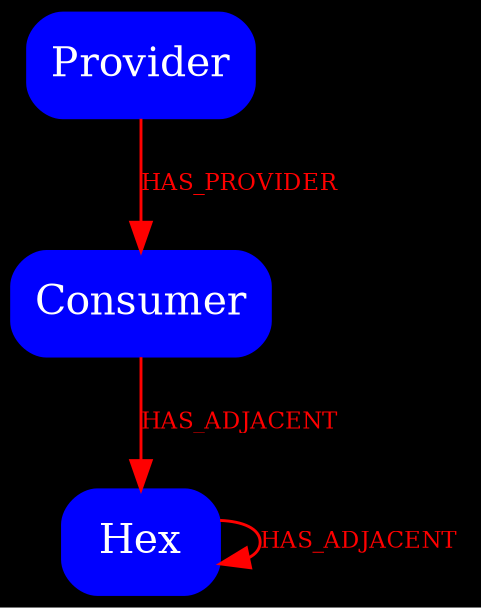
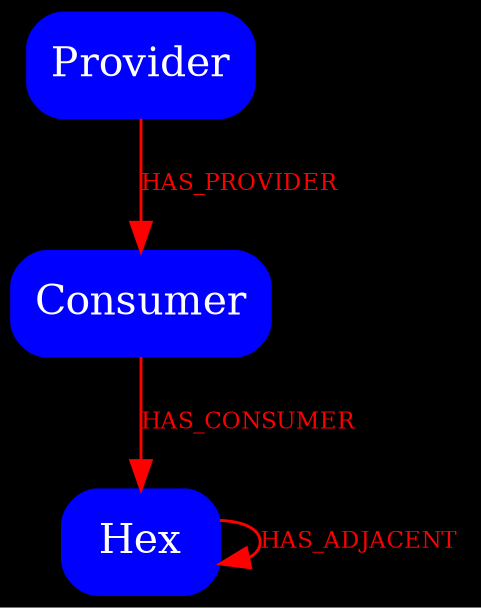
edge "Consumer" -> "Hex": label "HAS_ADJACENT" -> "HAS_CONSUMER"
